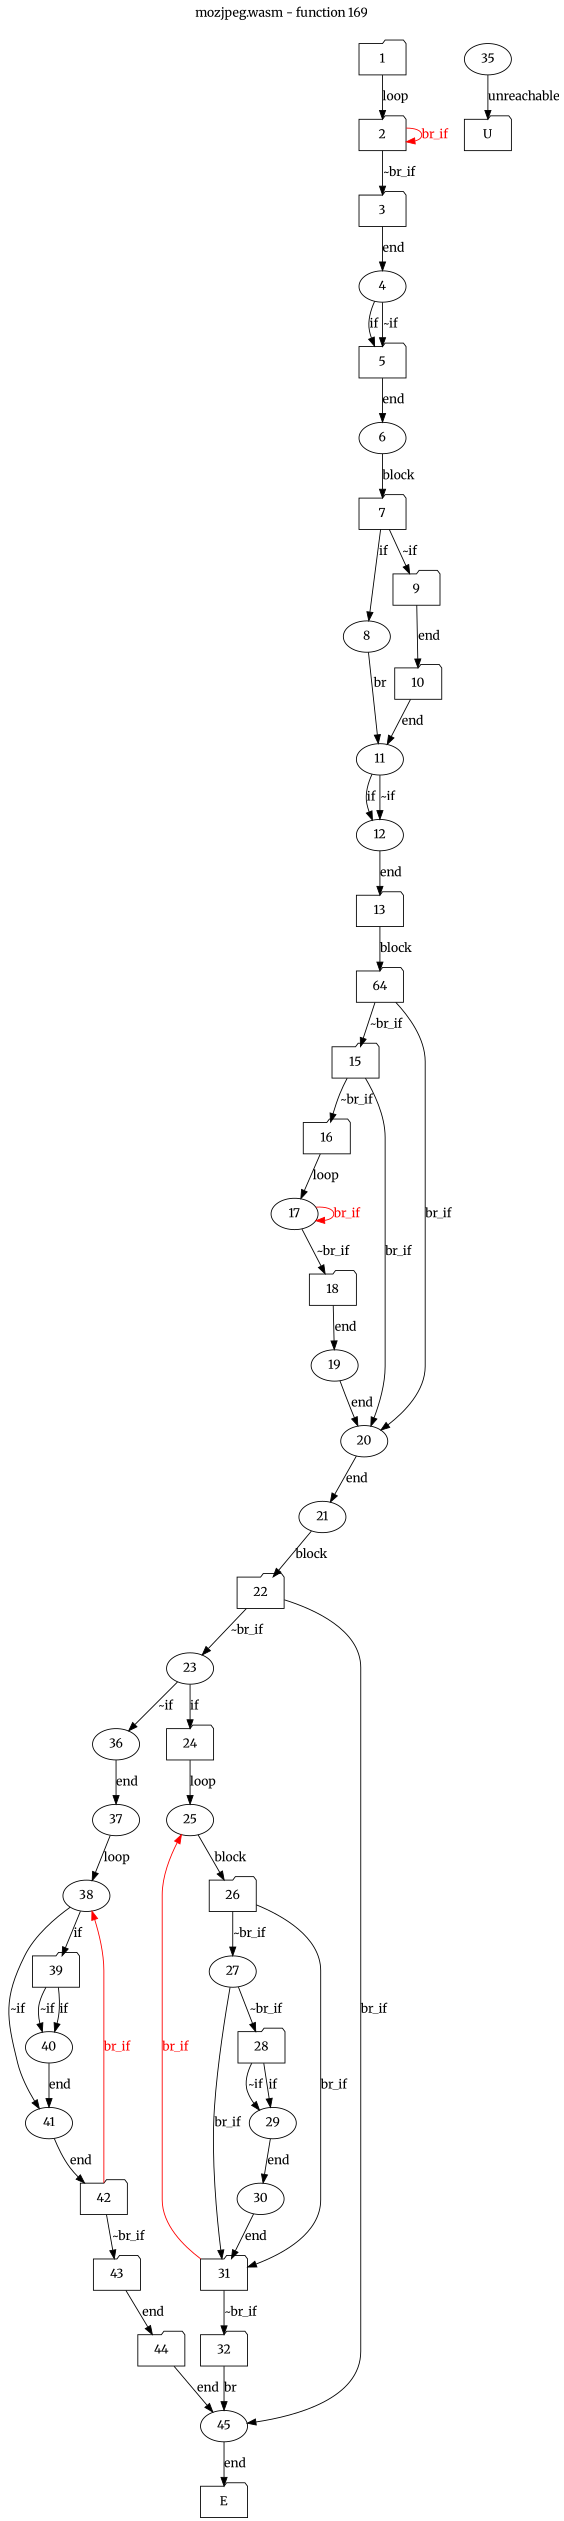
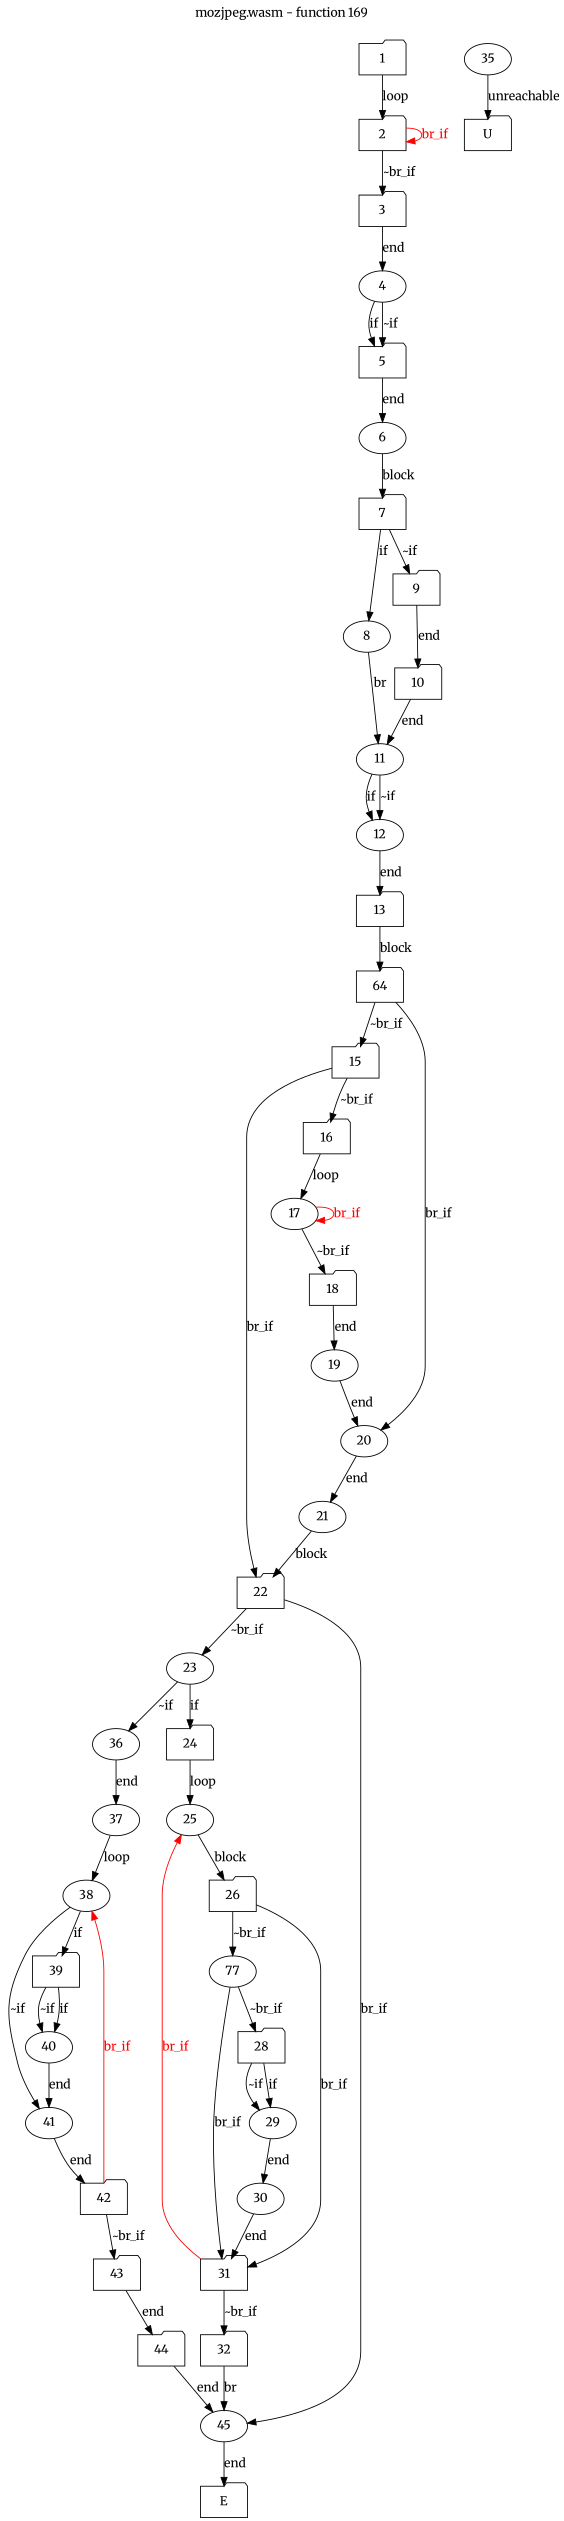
edge "15" -> "20": now "15" -> "22"
node "27": label "27" -> "77"
